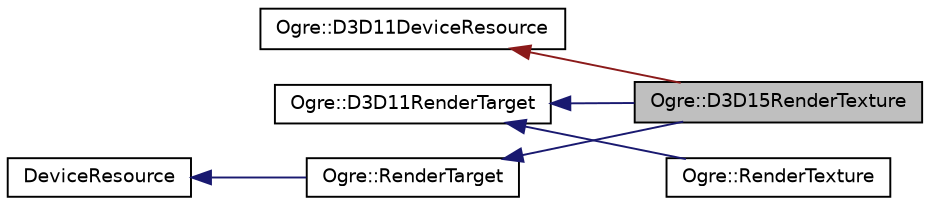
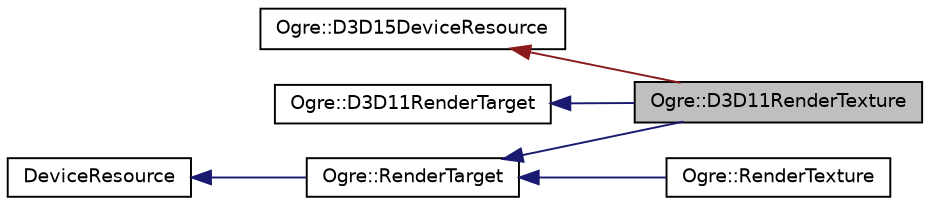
node "Ogre::D3D11DeviceResource": label "Ogre::D3D11DeviceResource" -> "Ogre::D3D15DeviceResource"
node "Ogre::D3D15RenderTexture": label "Ogre::D3D15RenderTexture" -> "Ogre::D3D11RenderTexture"
edge "Ogre::RenderTexture" -> "Ogre::D3D11RenderTarget": now "Ogre::RenderTexture" -> "Ogre::RenderTarget"
